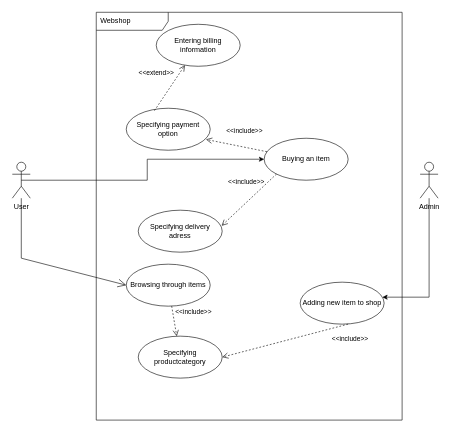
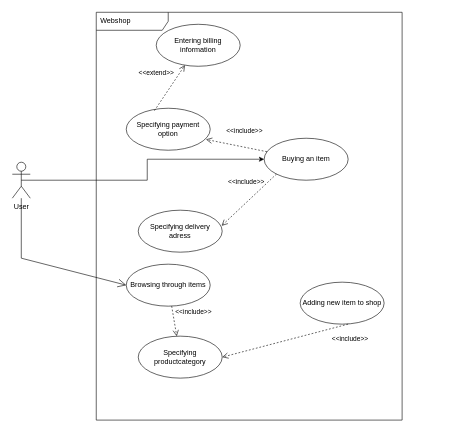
node "Admin": removed
edge "Admin" -> "Adding new item to shop": removed
